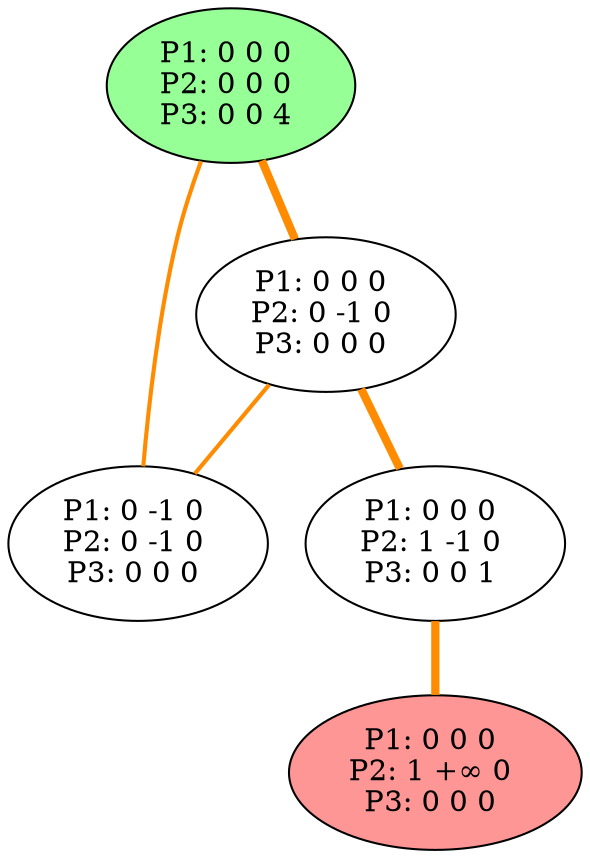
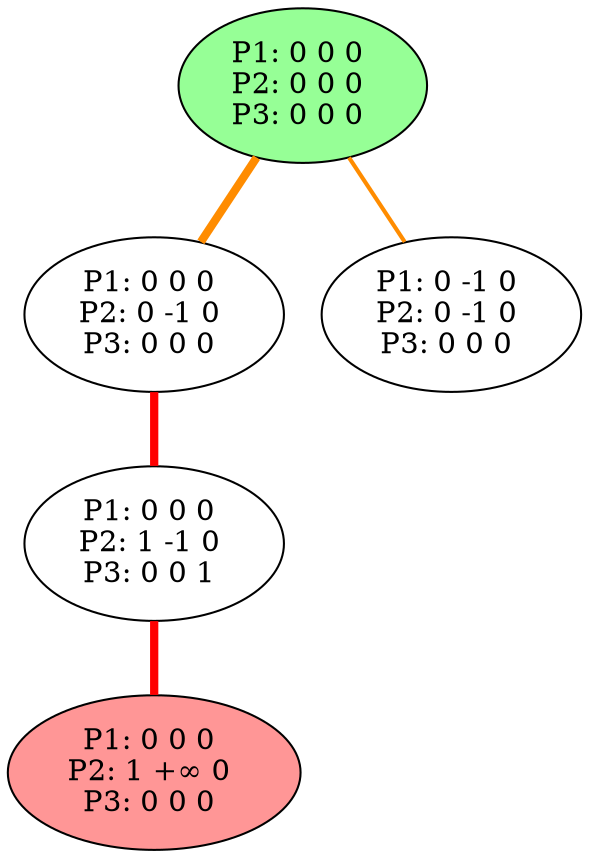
node "P1: 0 0 0 P2: 0 0 0 P3: 0 0 4": label "P1: 0 0 0 P2: 0 0 0 P3: 0 0 4" -> "P1: 0 0 0 P2: 0 0 0 P3: 0 0 0"
edge "P1: 0 0 0 P2: 0 -1 0 P3: 0 0 0" -- "P1: 0 -1 0 P2: 0 -1 0 P3: 0 0 0": removed
edge "P1: 0 0 0 P2: 0 -1 0 P3: 0 0 0" -- "P1: 0 0 0 P2: 1 -1 0 P3: 0 0 1": color darkorange -> red
edge "P1: 0 0 0 P2: 1 -1 0 P3: 0 0 1" -- "P1: 0 0 0 P2: 1 +∞ 0 P3: 0 0 0": color darkorange -> red
